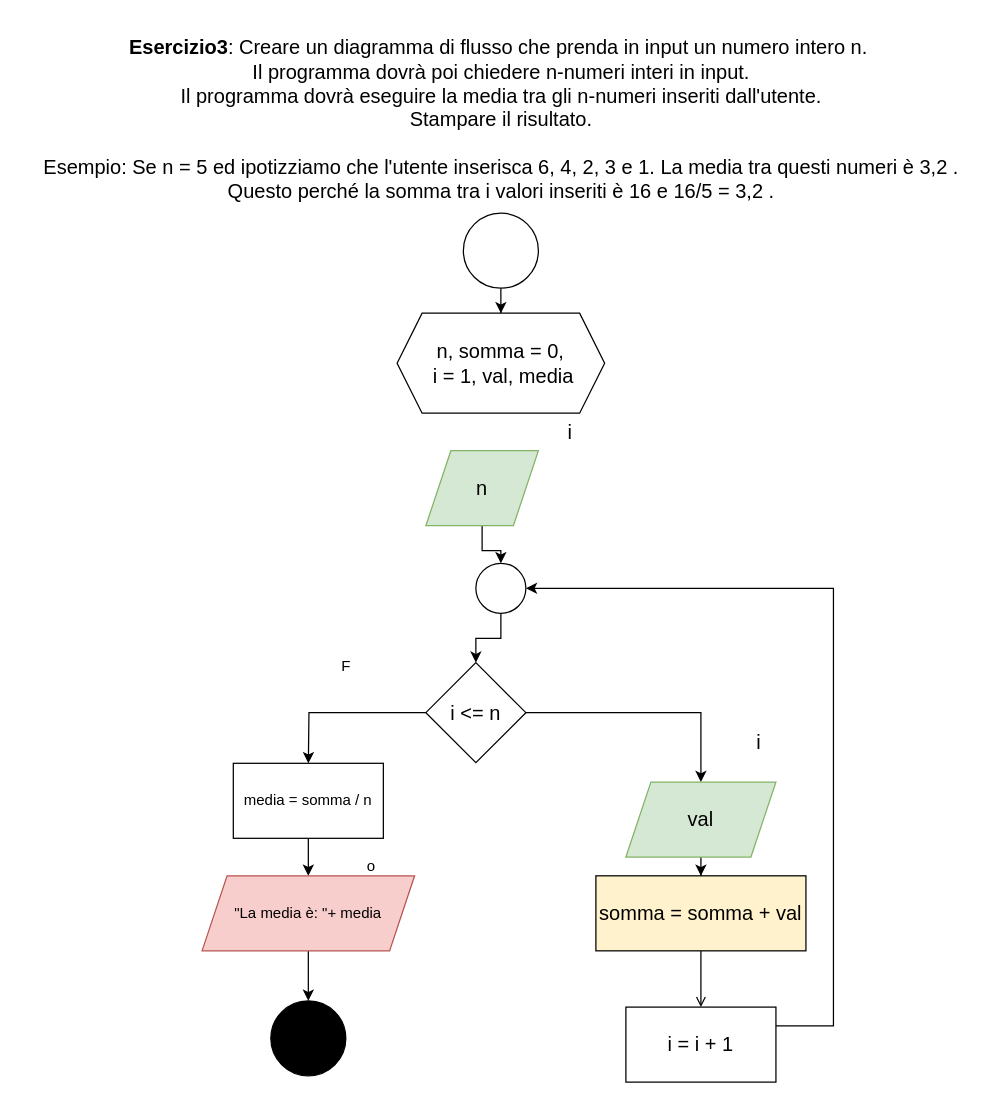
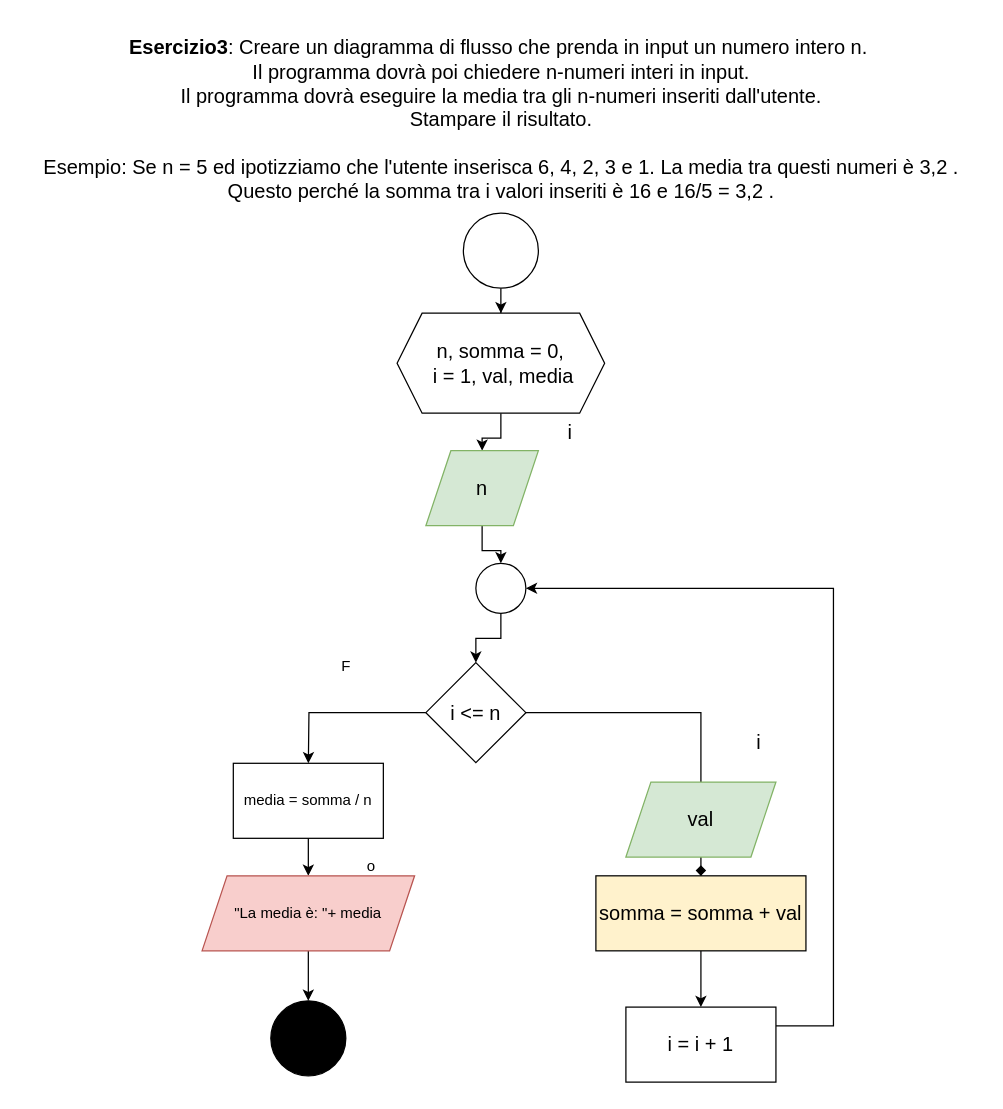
edge "n, somma = 0, i = 1, val, media" -> "n": added
edge "i <= n" -> "val": arrowhead classic -> none
edge "val" -> "somma = somma + val": arrowhead classic -> diamond
edge "somma = somma + val" -> "i = i + 1": arrowhead open -> classic
